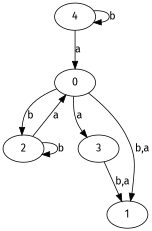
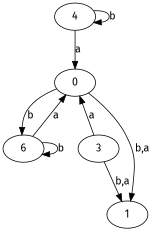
edge "0" -> "3": reversed
node "2": label "2" -> "6"
